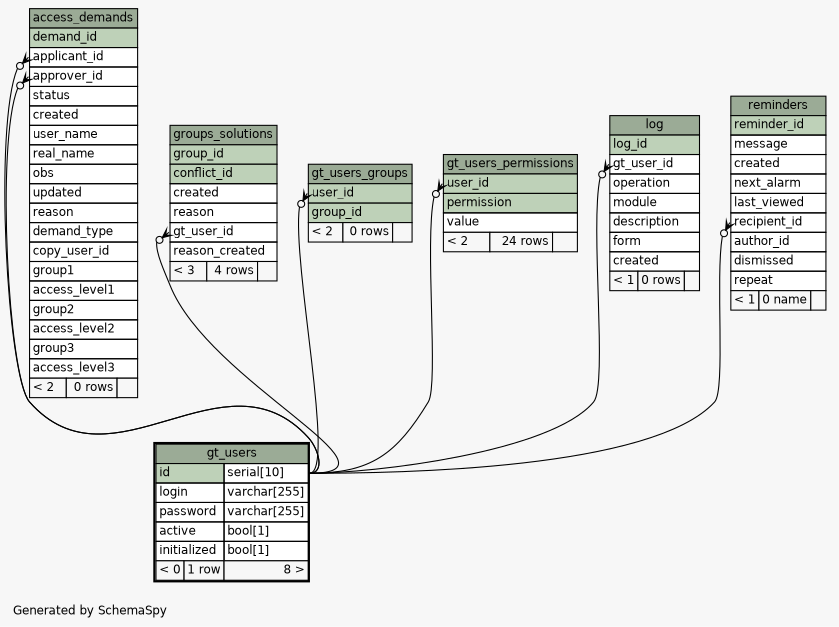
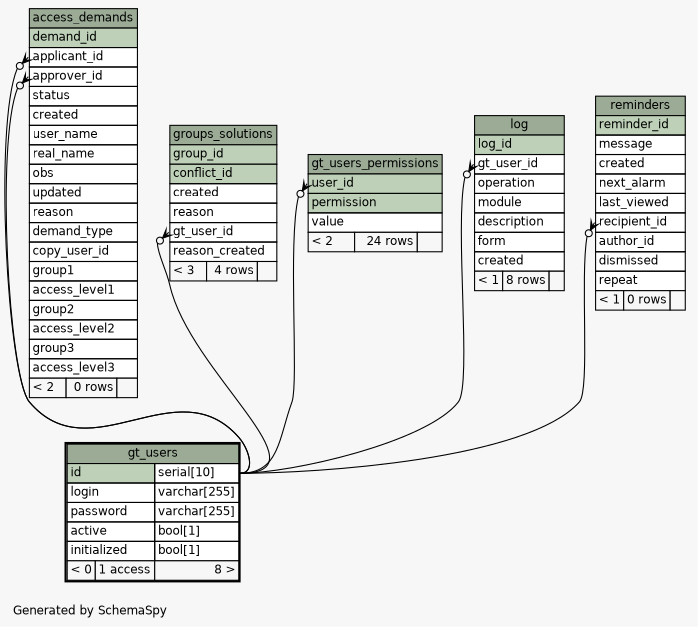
node "gt_users_groups": removed
node "log": text "0 rows" -> "8 rows"
node "reminders": text "0 name" -> "0 rows"
node "gt_users": text "1 row" -> "1 access"
